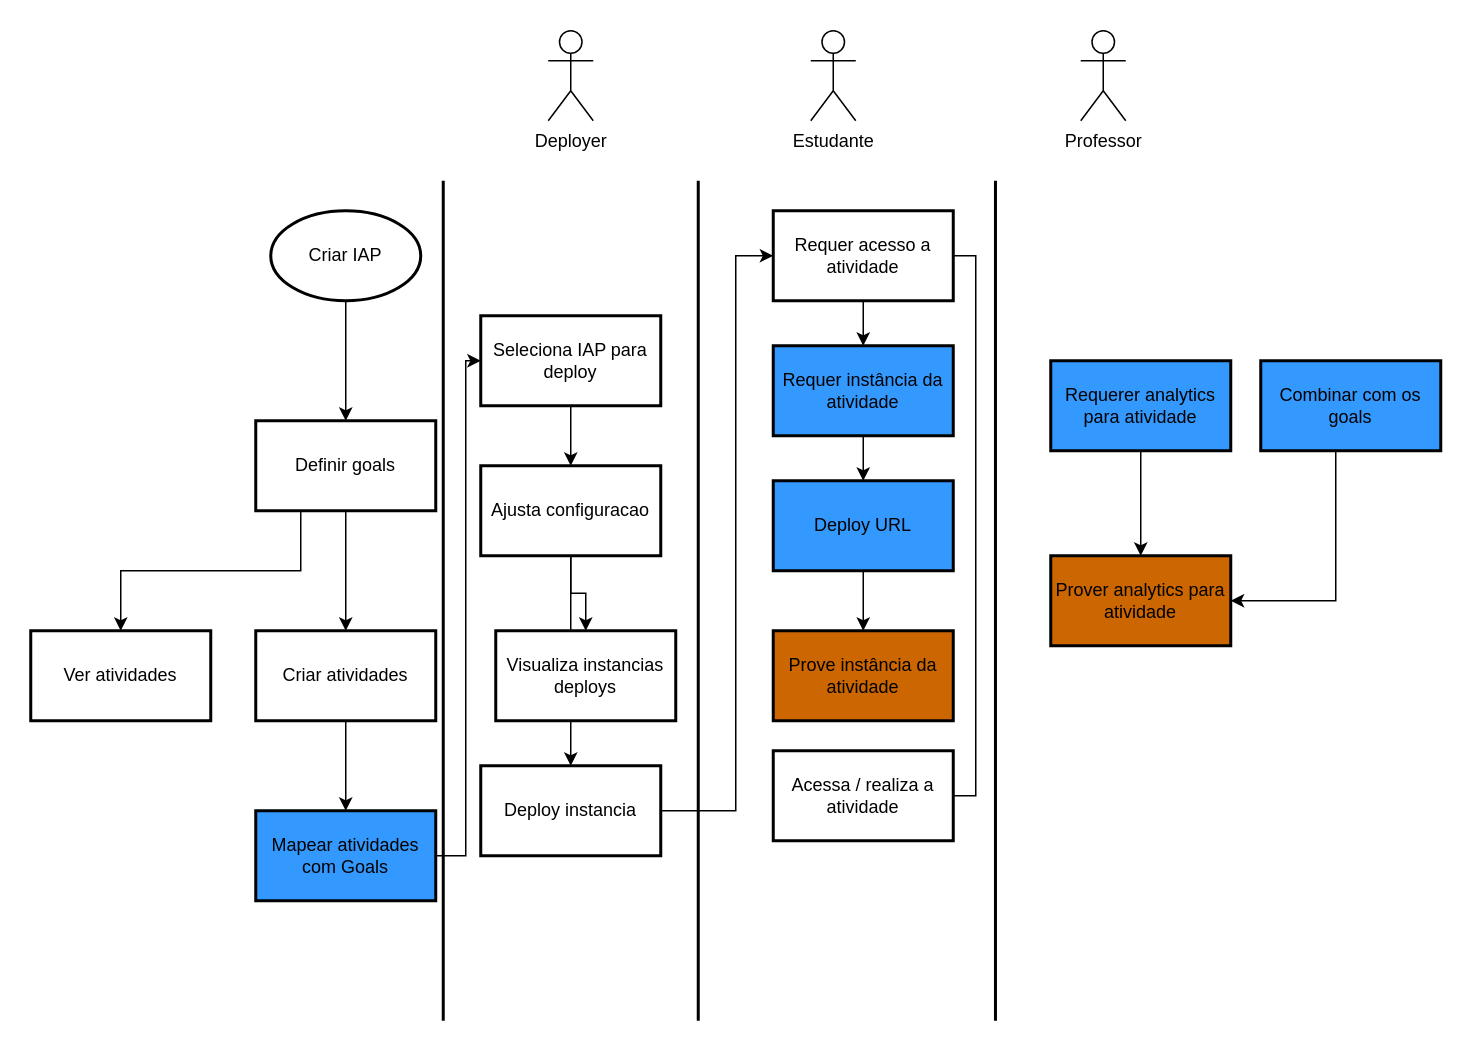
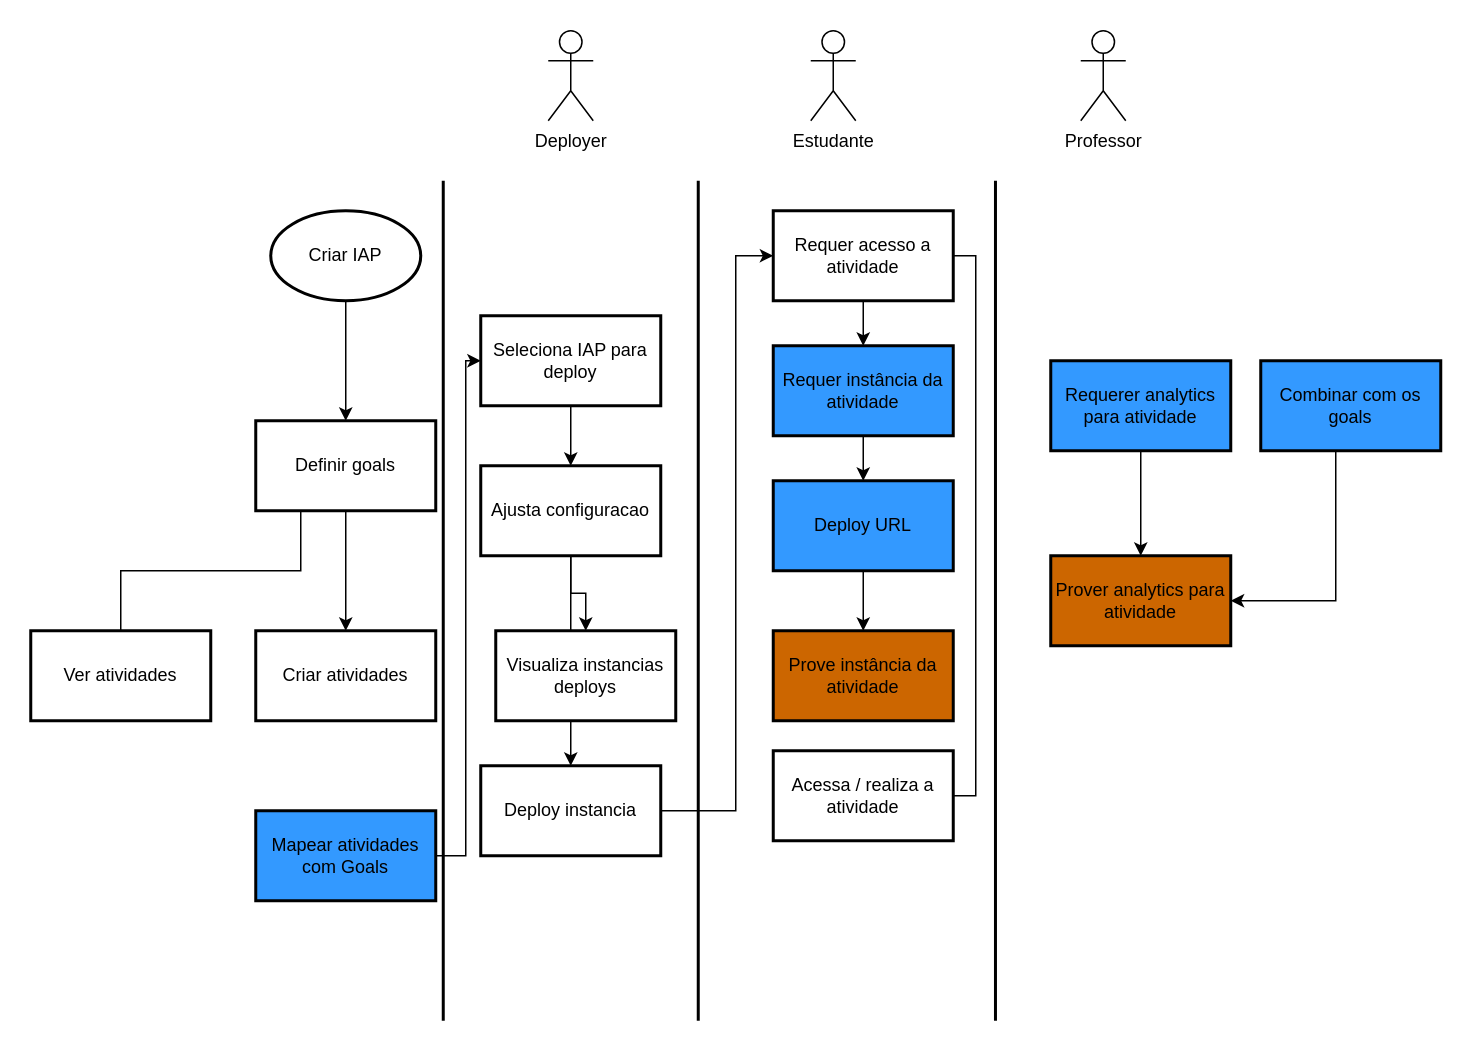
edge "Definir goals" -> "Ver atividades": arrowhead classic -> none
edge "Criar atividades" -> "Mapear atividades com Goals": removed
